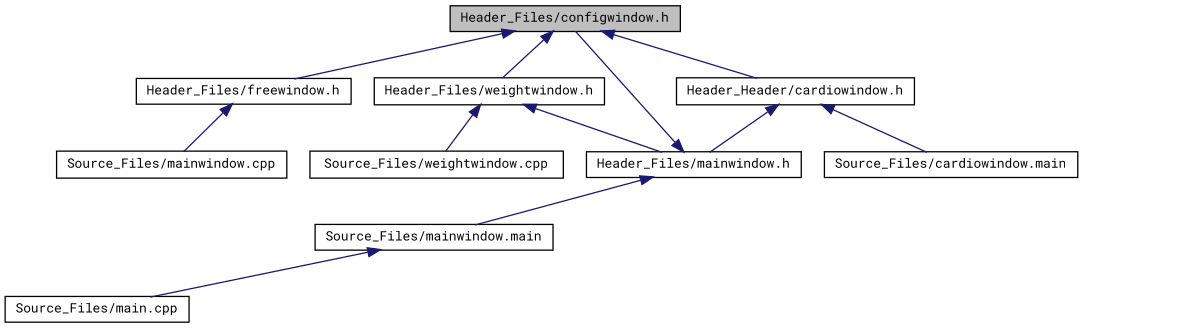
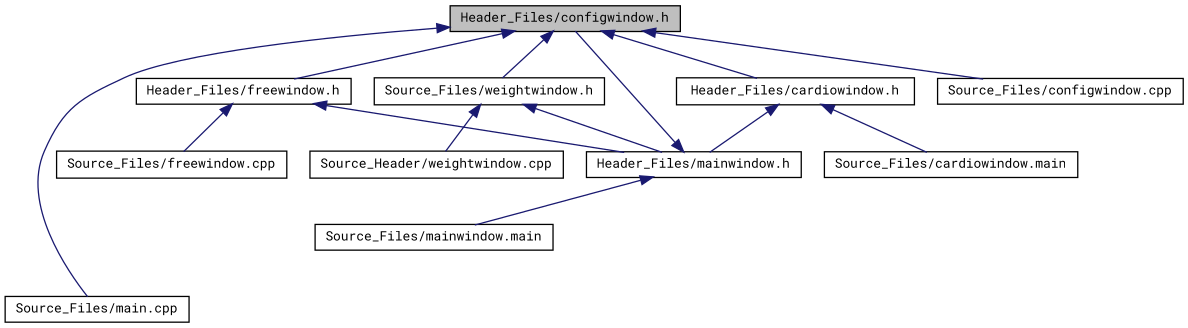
node "Header_Files/weightwindow.h": label "Header_Files/weightwindow.h" -> "Source_Files/weightwindow.h"
node "Header_Header/cardiowindow.h": label "Header_Header/cardiowindow.h" -> "Header_Files/cardiowindow.h"
node "Source_Files/configwindow.cpp": added
edge "Header_Files/mainwindow.h" -> "Header_Files/freewindow.h": added
node "Source_Files/mainwindow.cpp": label "Source_Files/mainwindow.cpp" -> "Source_Files/freewindow.cpp"
node "Source_Files/weightwindow.cpp": label "Source_Files/weightwindow.cpp" -> "Source_Header/weightwindow.cpp"
edge "Source_Files/main.cpp" -> "Source_Files/mainwindow.main": now "Source_Files/main.cpp" -> "Header_Files/configwindow.h"
